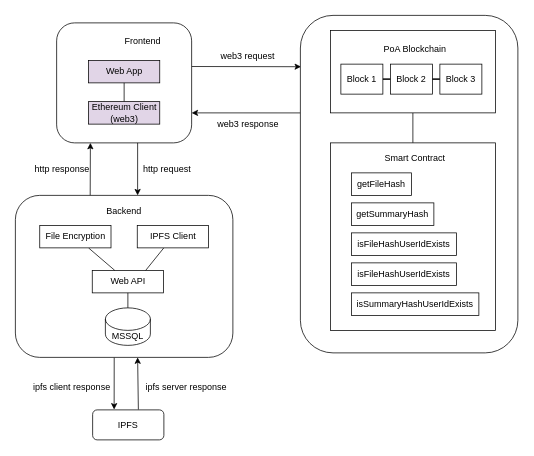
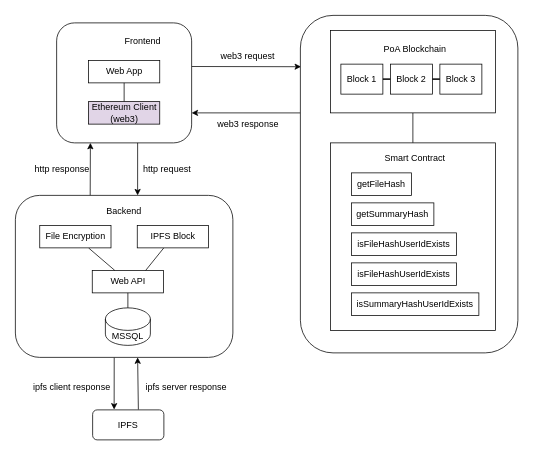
node "Web App": fillcolor #e1d5e7 -> #ffffff
node "IPFS Client": label "IPFS Client" -> "IPFS Block"
